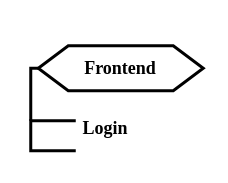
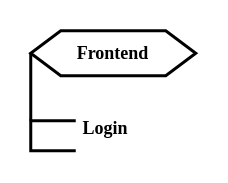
node "Frontend": moved (121, 68) -> (113, 53)
